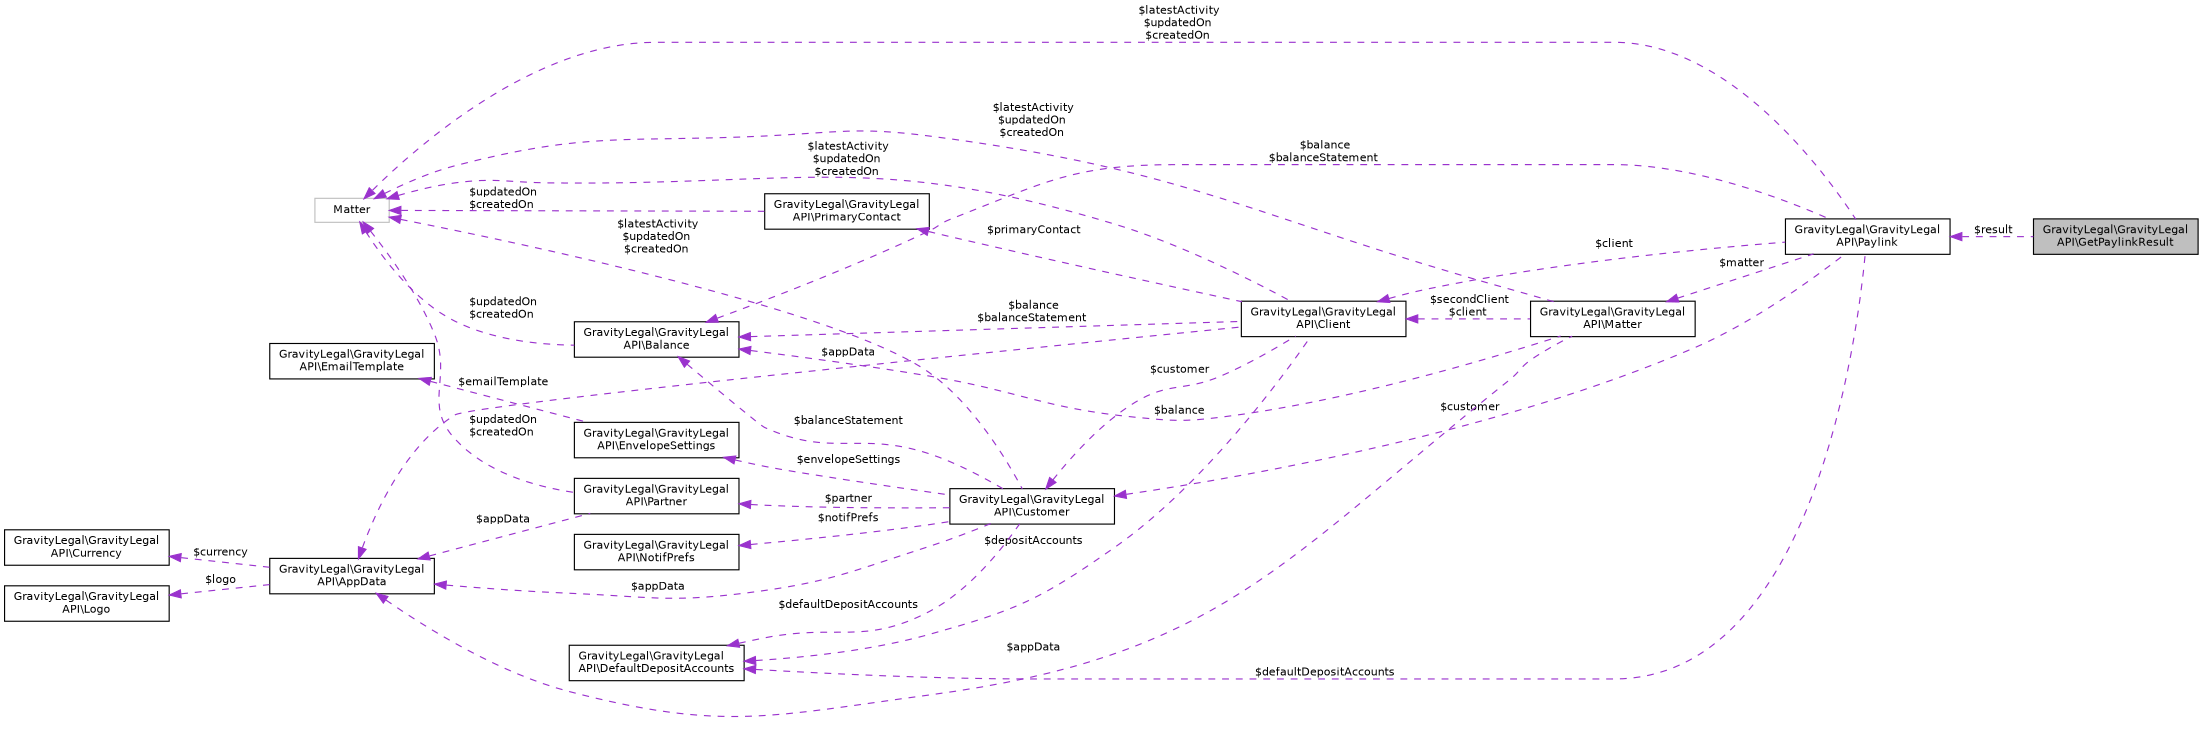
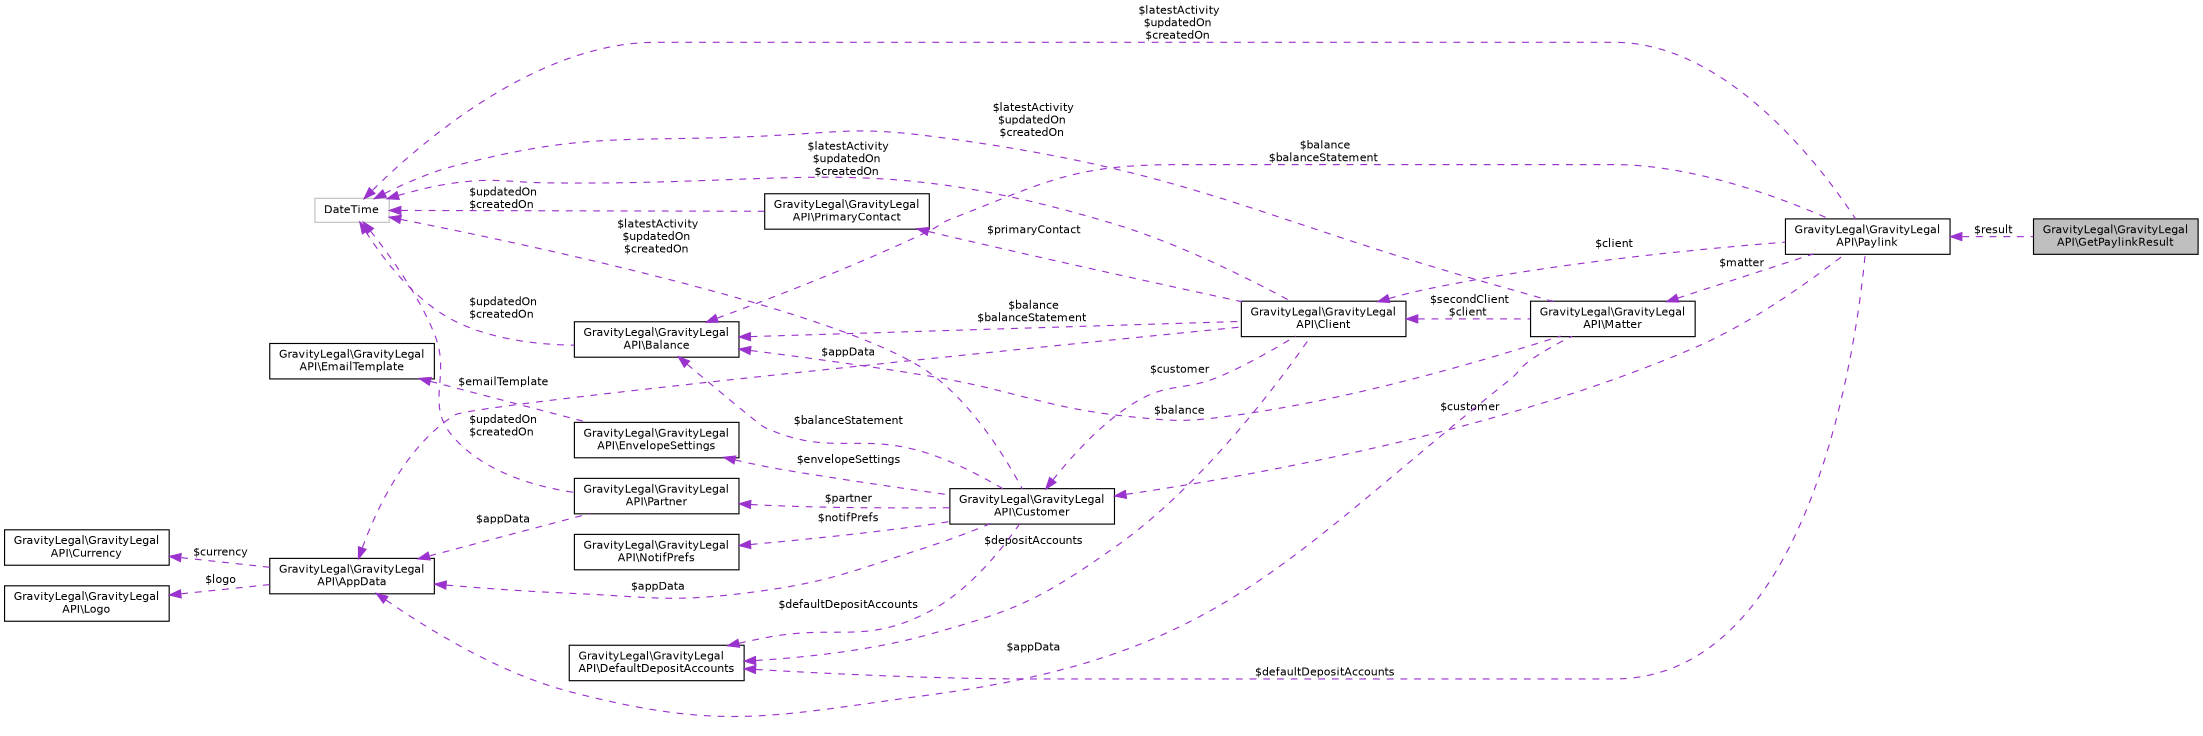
node "Matter": label "Matter" -> "DateTime"
